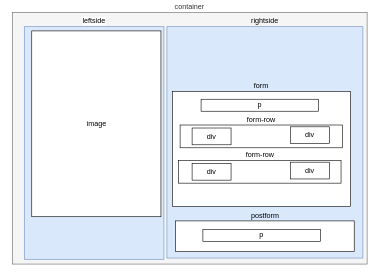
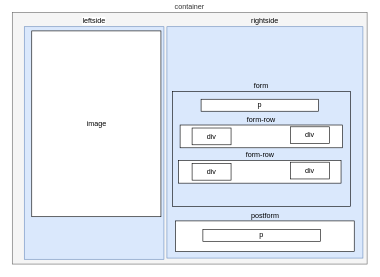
node "form": fillcolor #ffffff -> #dae8fc
